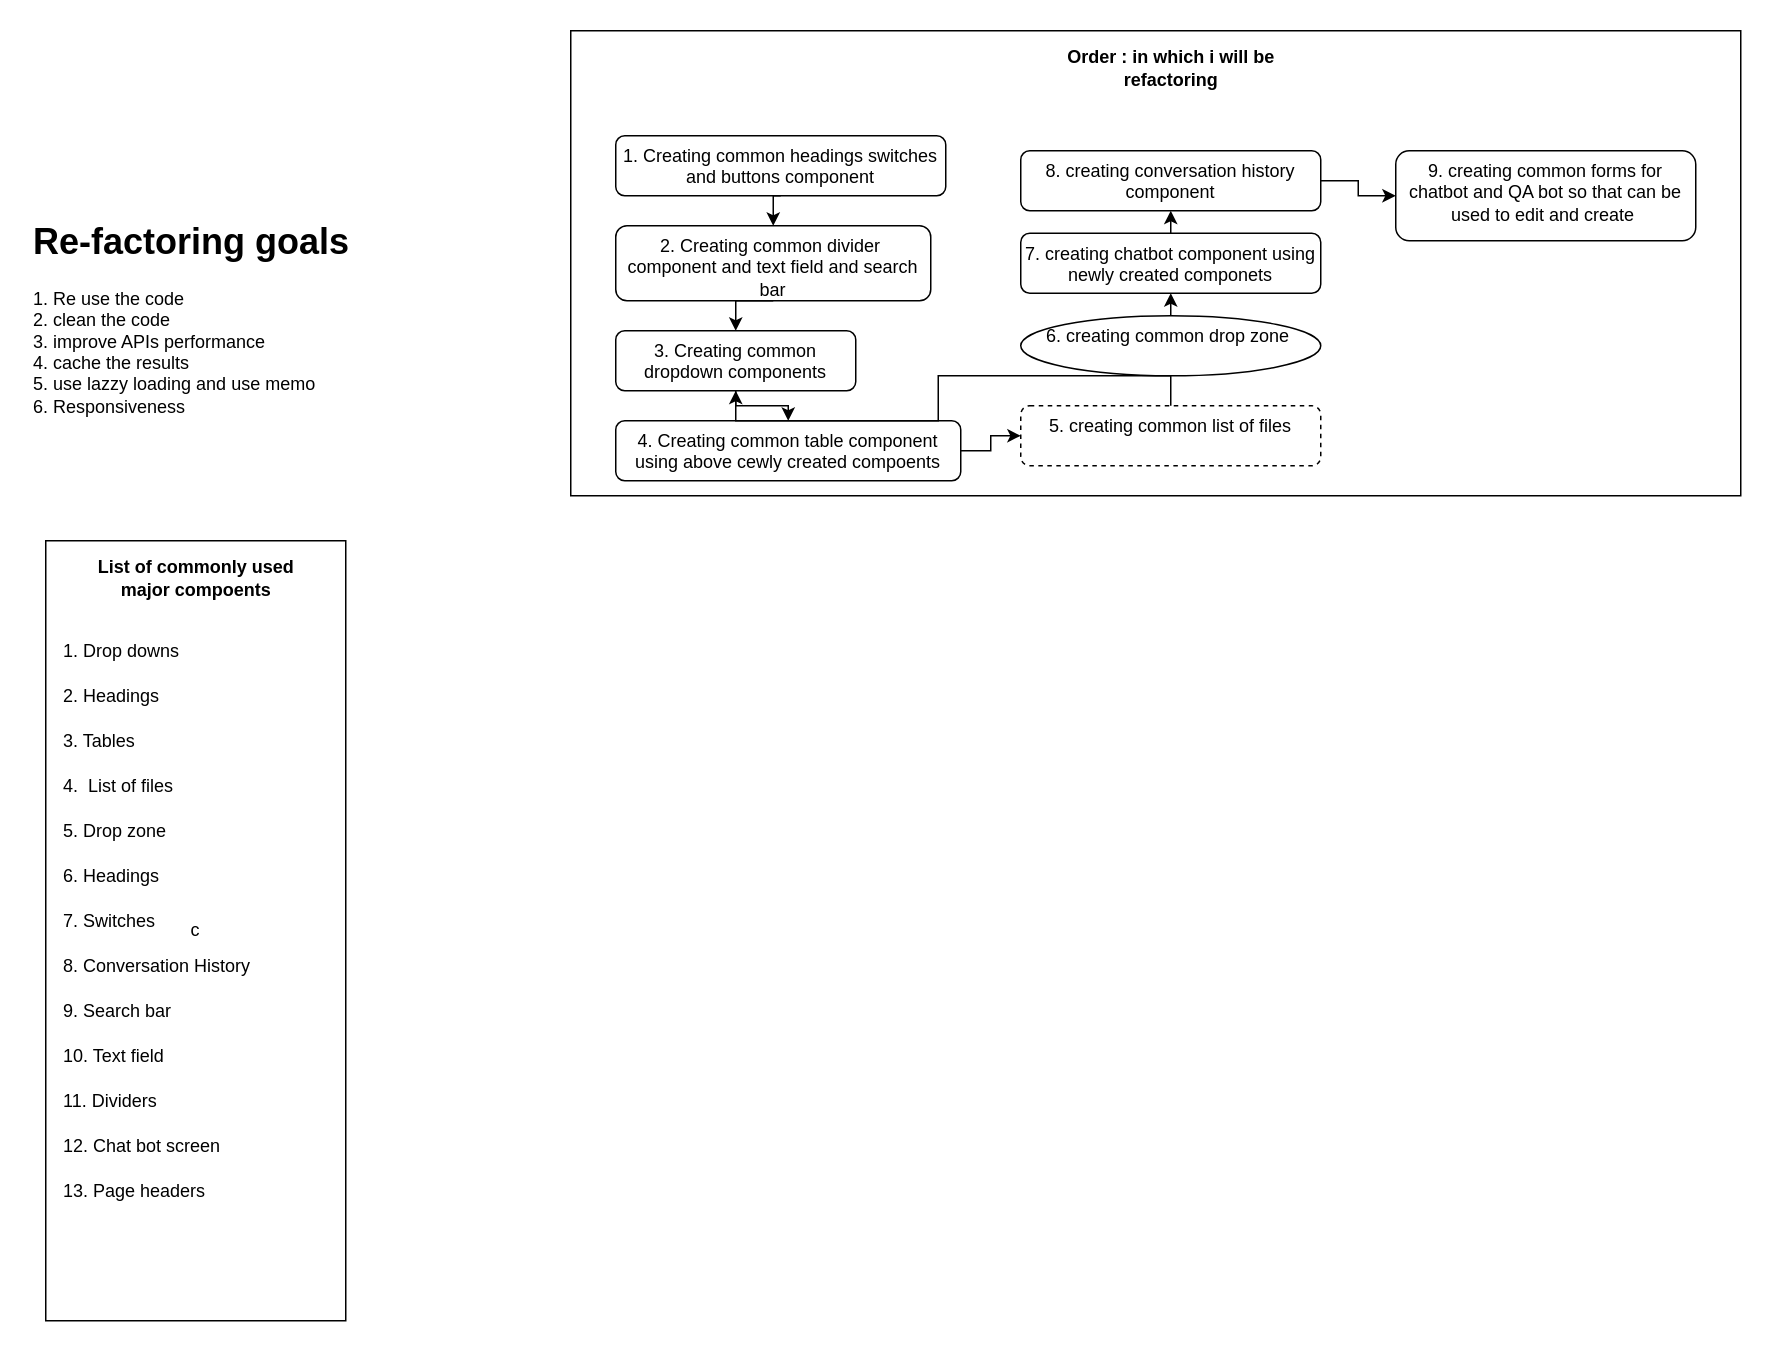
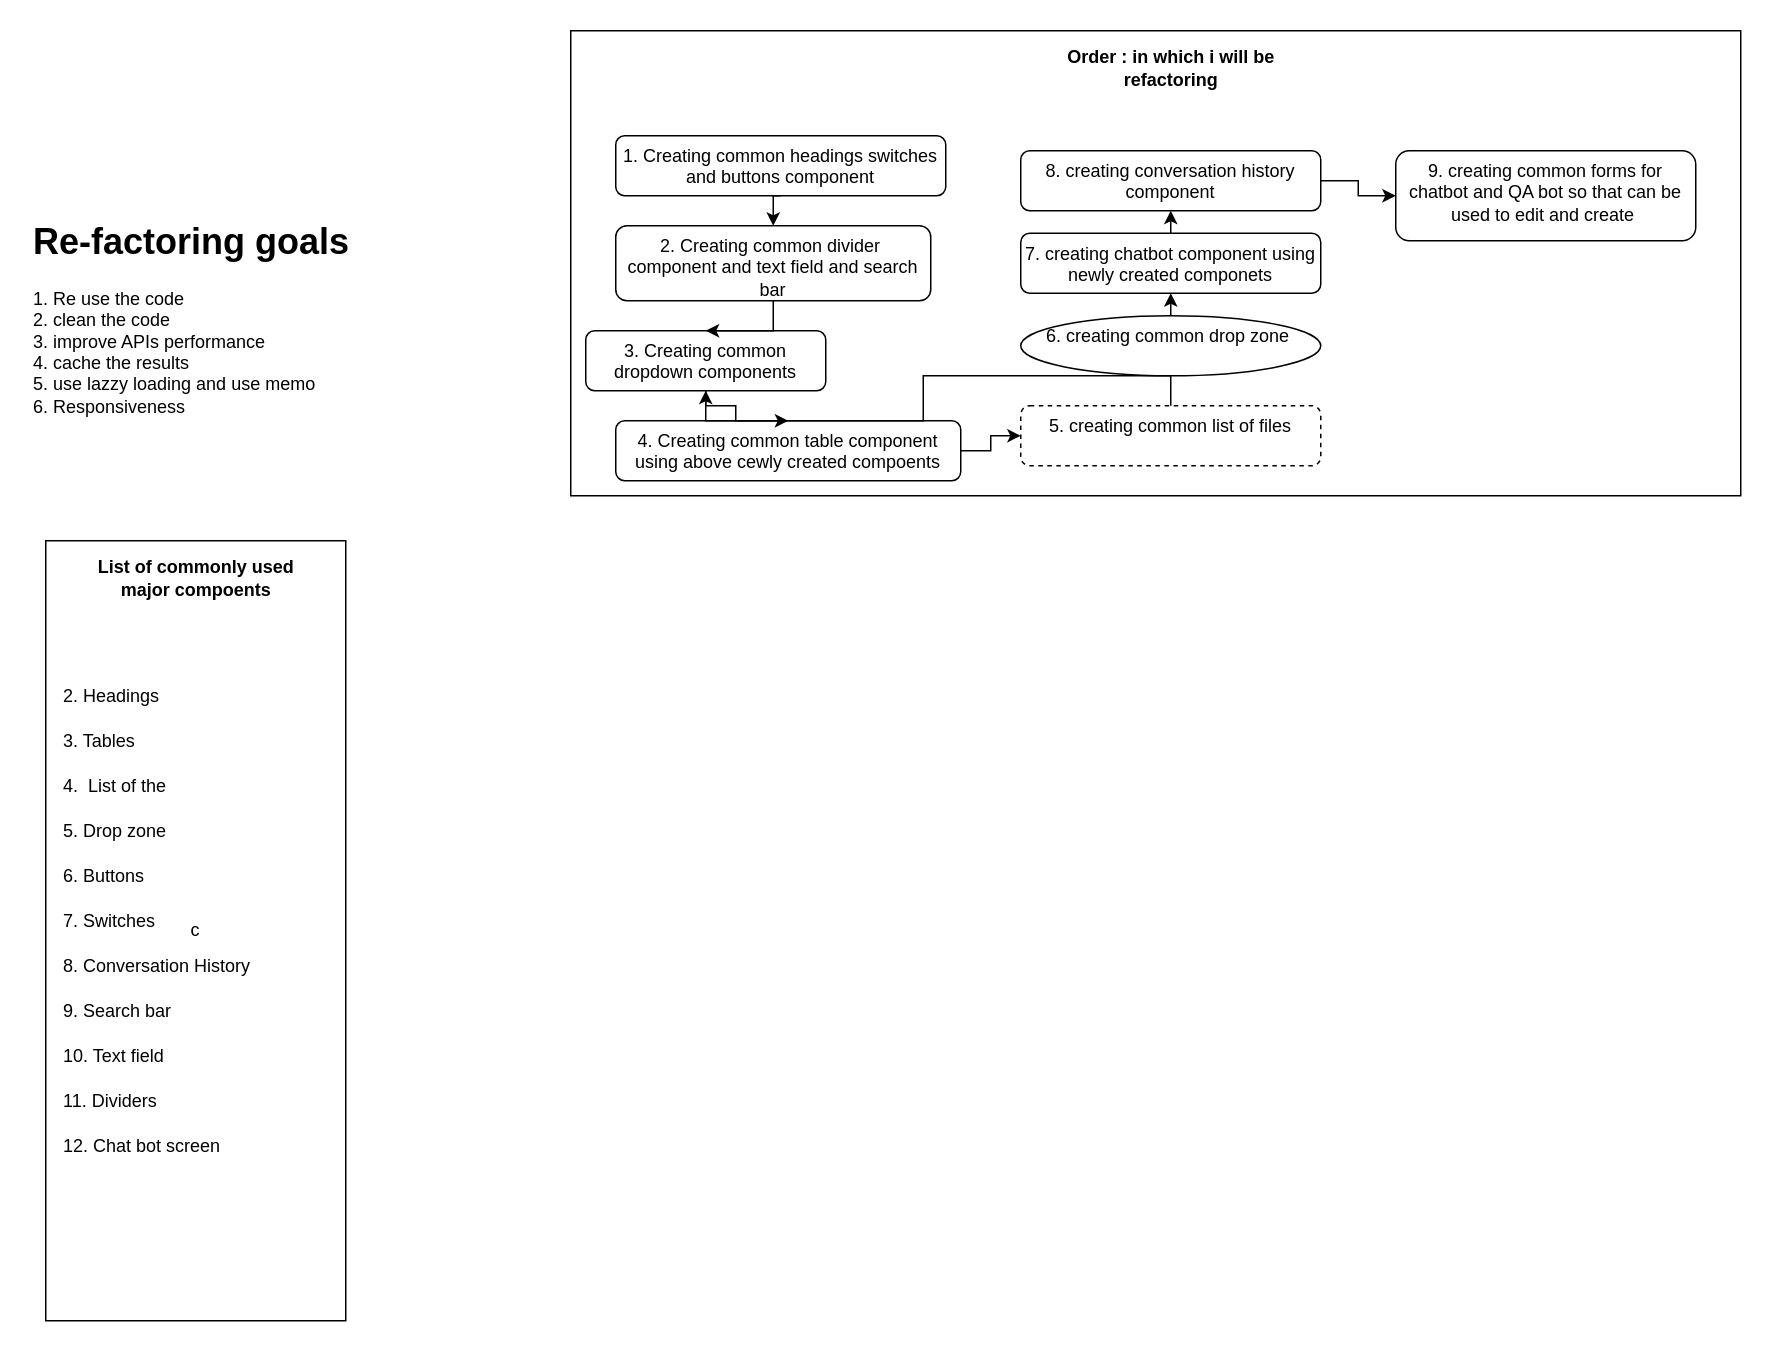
node "3. Creating common dropdown components": moved (736, 361) -> (706, 361)
node "1. Drop downs": removed
node "4. List of files": label "4. List of files" -> "4. List of the"
node "6. Headings": label "6. Headings" -> "6. Buttons"
node "13. Page headers": removed
